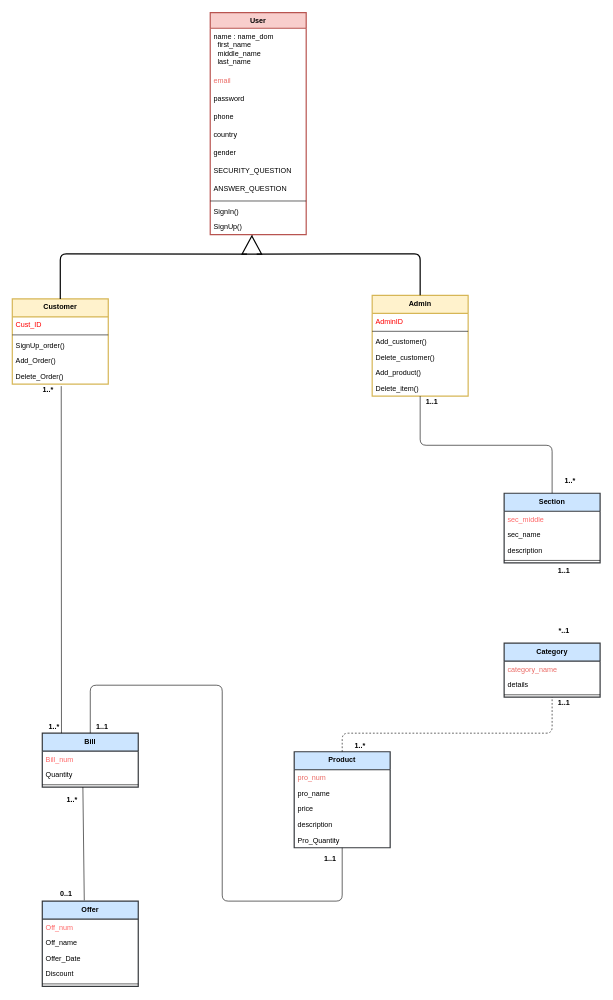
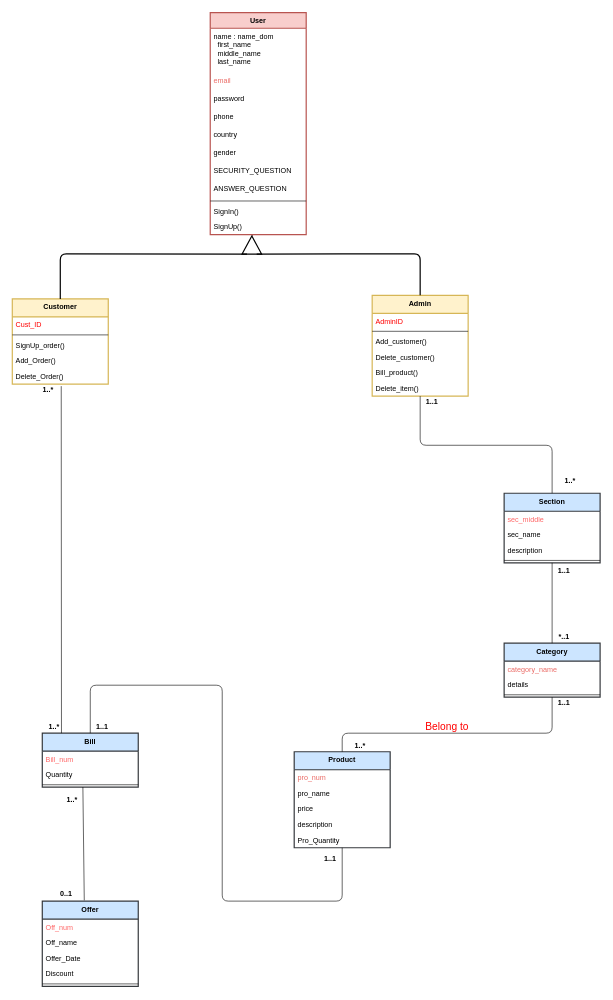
node "Add_product()": label "Add_product()" -> "Bill_product()"
edge "Section" -- "Category": added
node "*..1": moved (564, 631) -> (564, 637)
node "Belong to": added
edge "Category" -- "Product": style dashed -> solid
